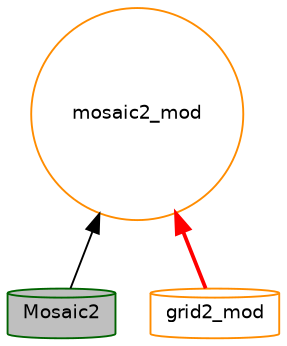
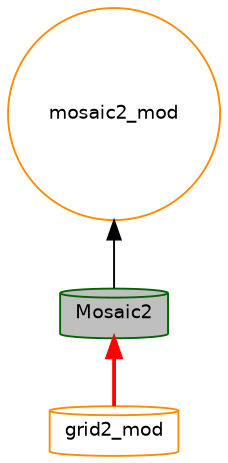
edge "grid2_mod" -> "mosaic2_mod": now "grid2_mod" -> "Mosaic2"
